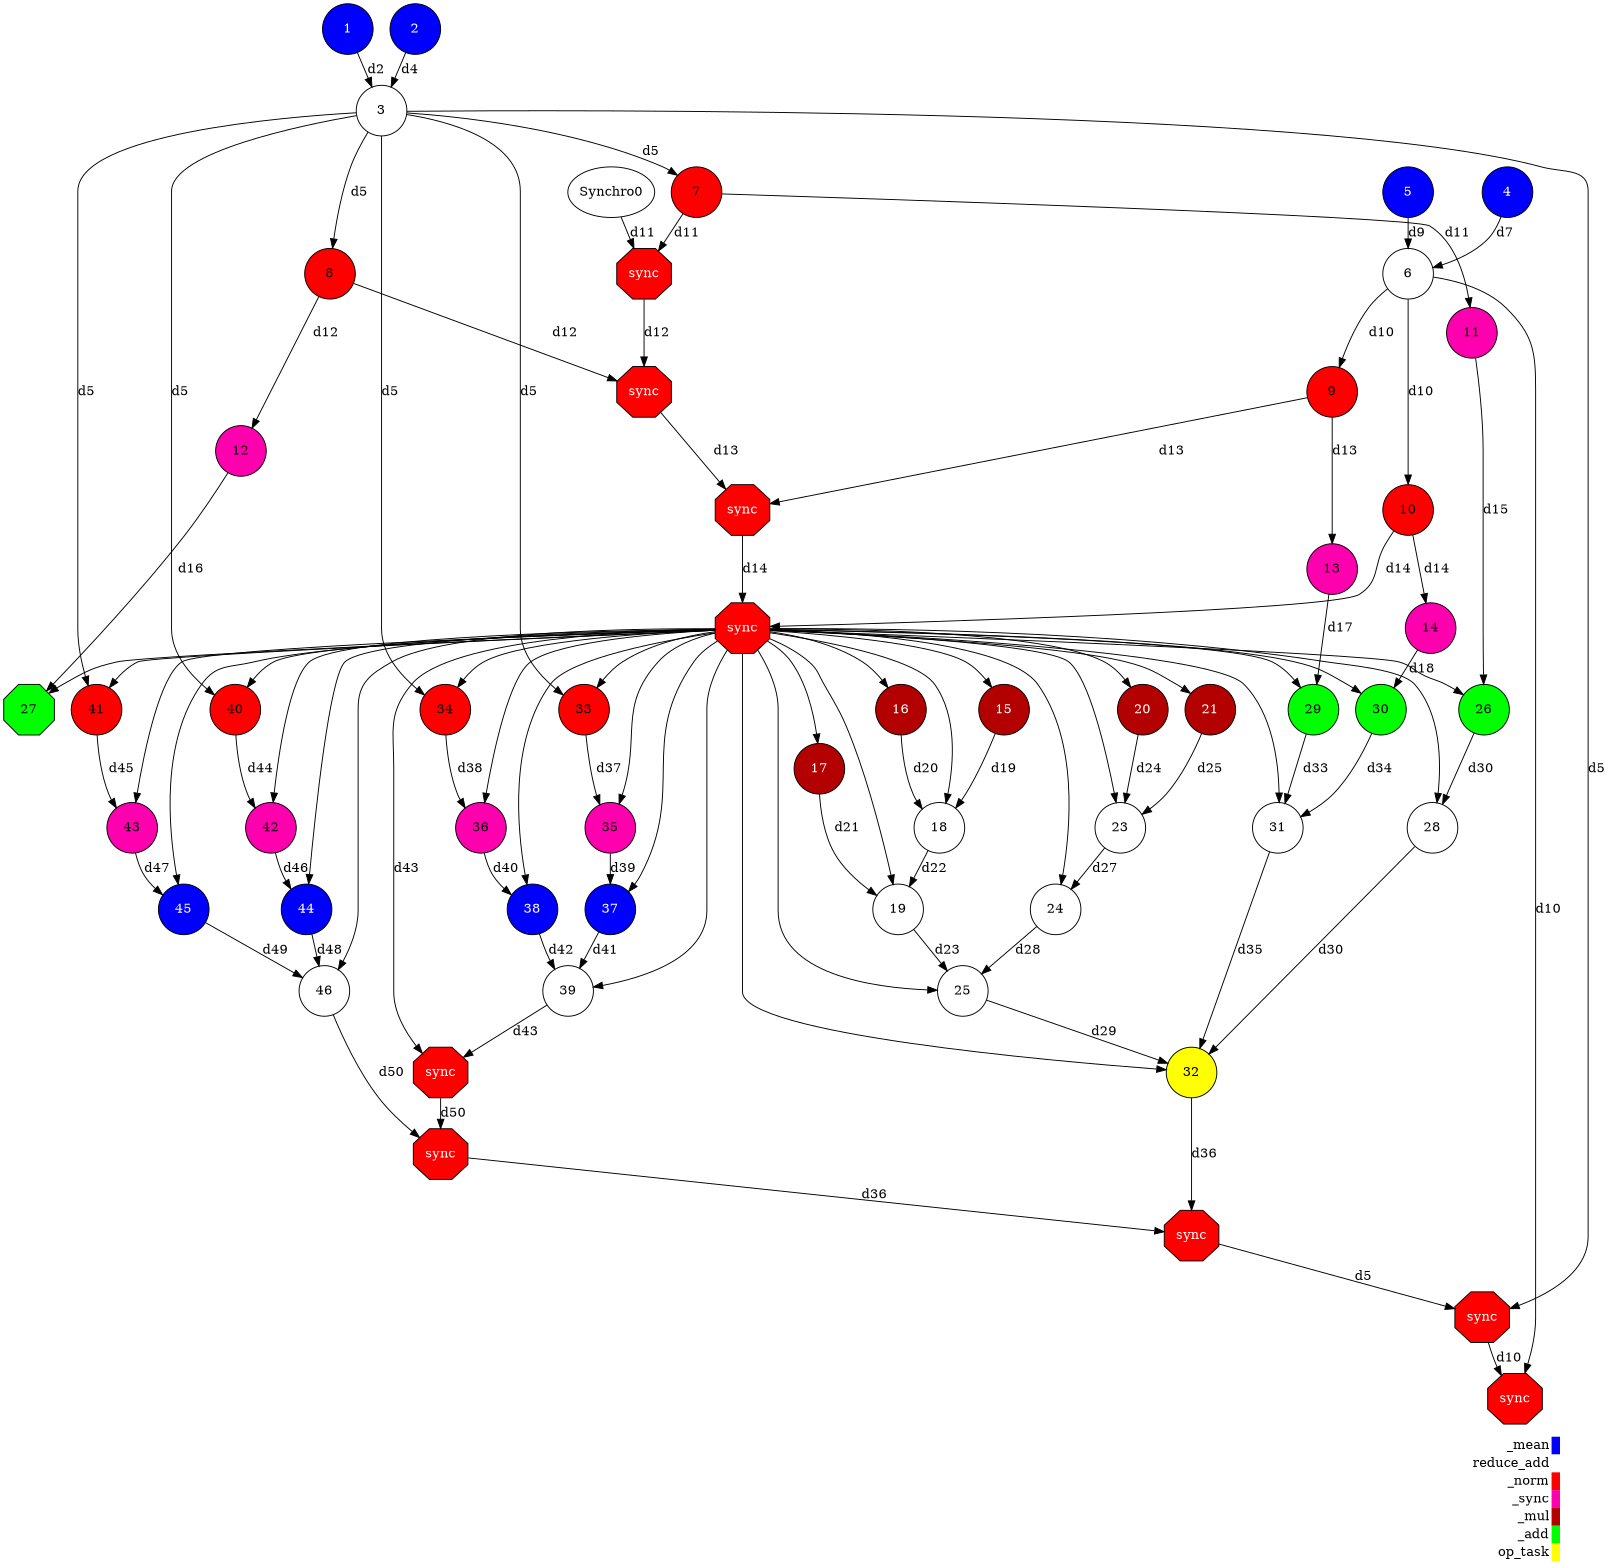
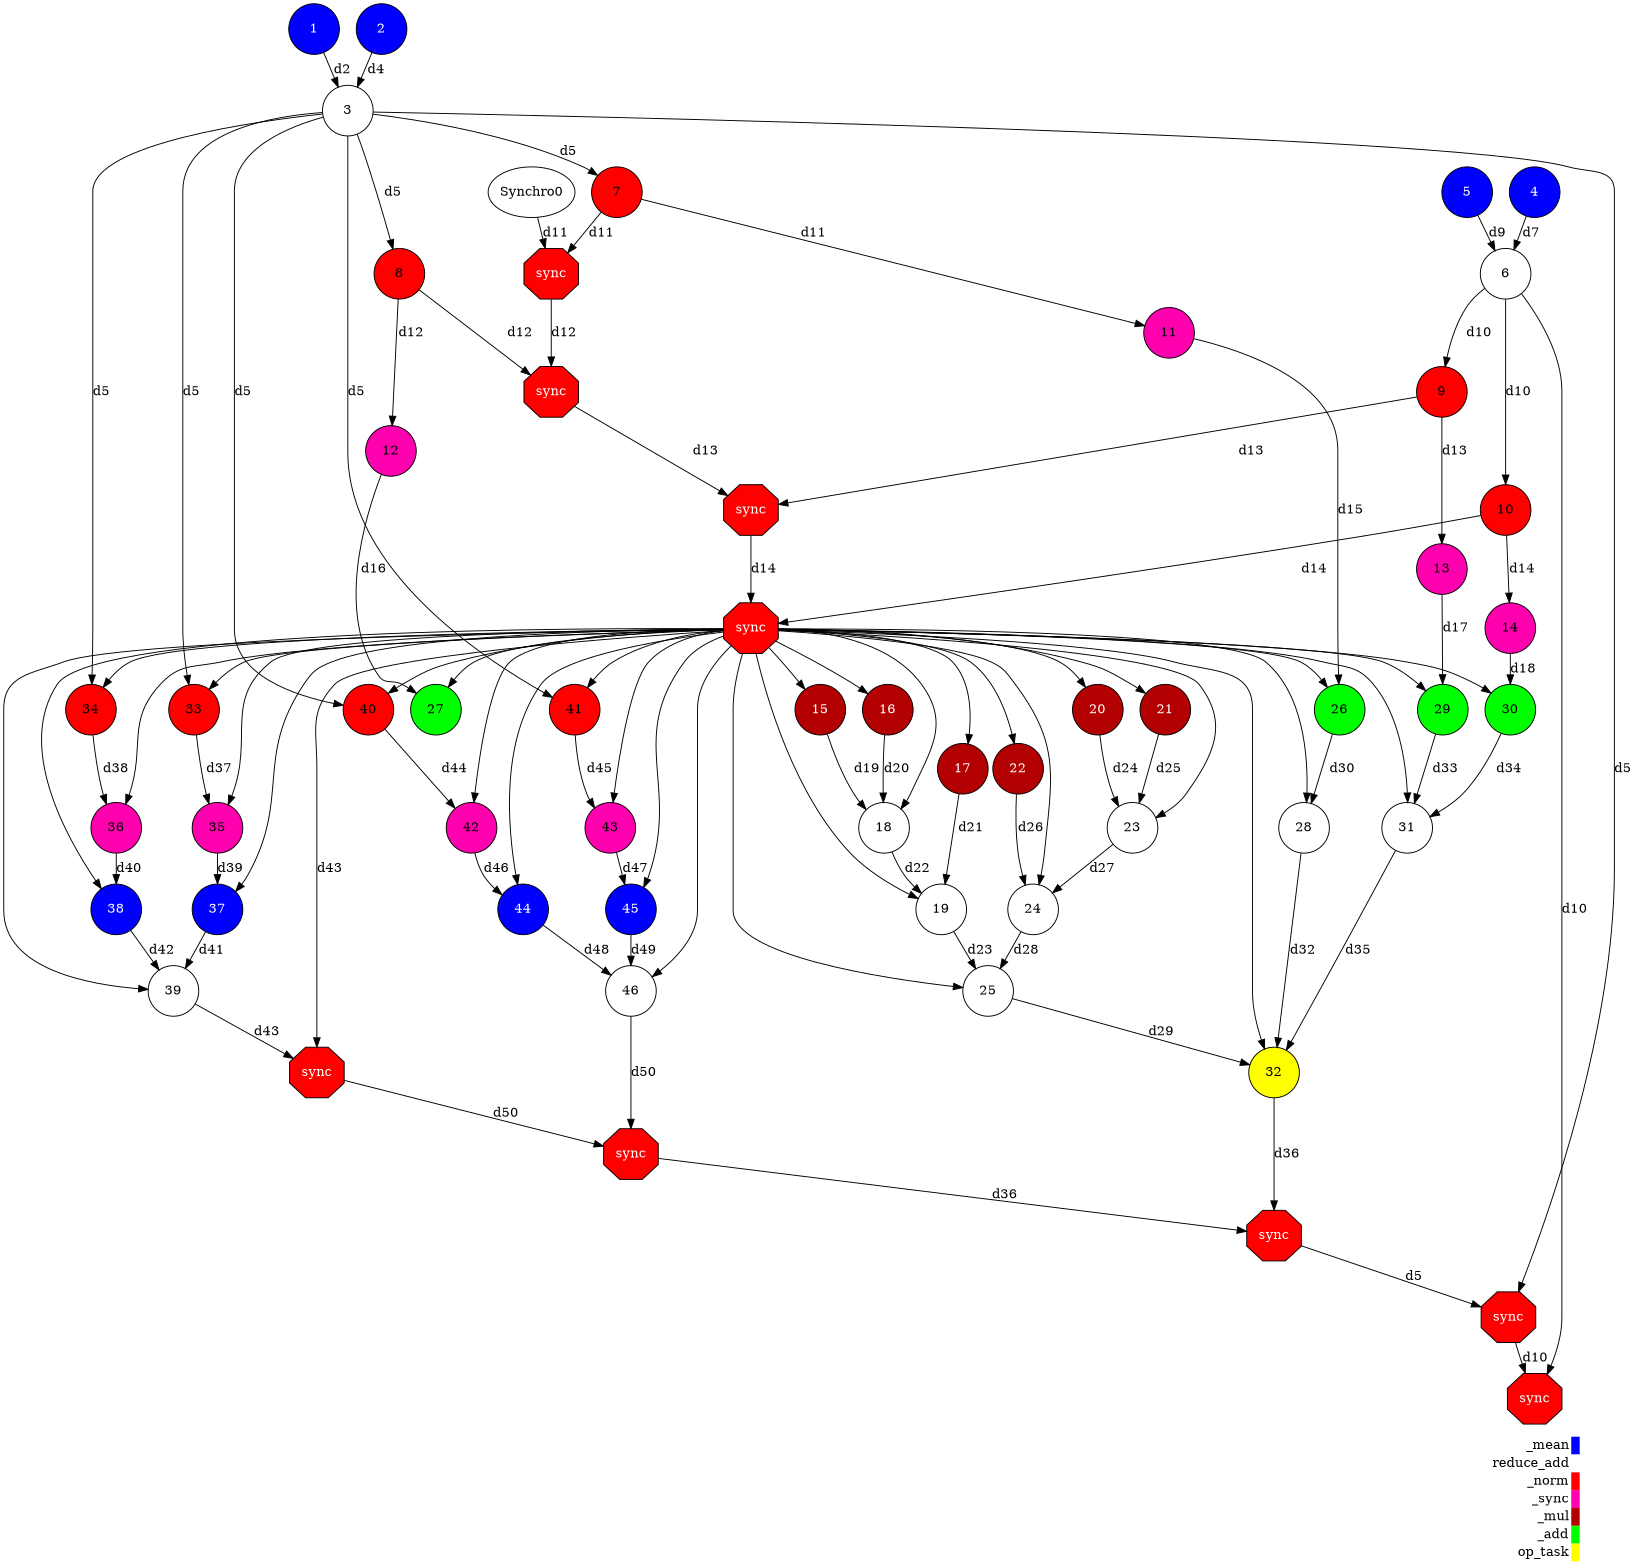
node "27": shape octagon -> circle
node "22": added
edge "28" -> "32": label "d30" -> "d32"
